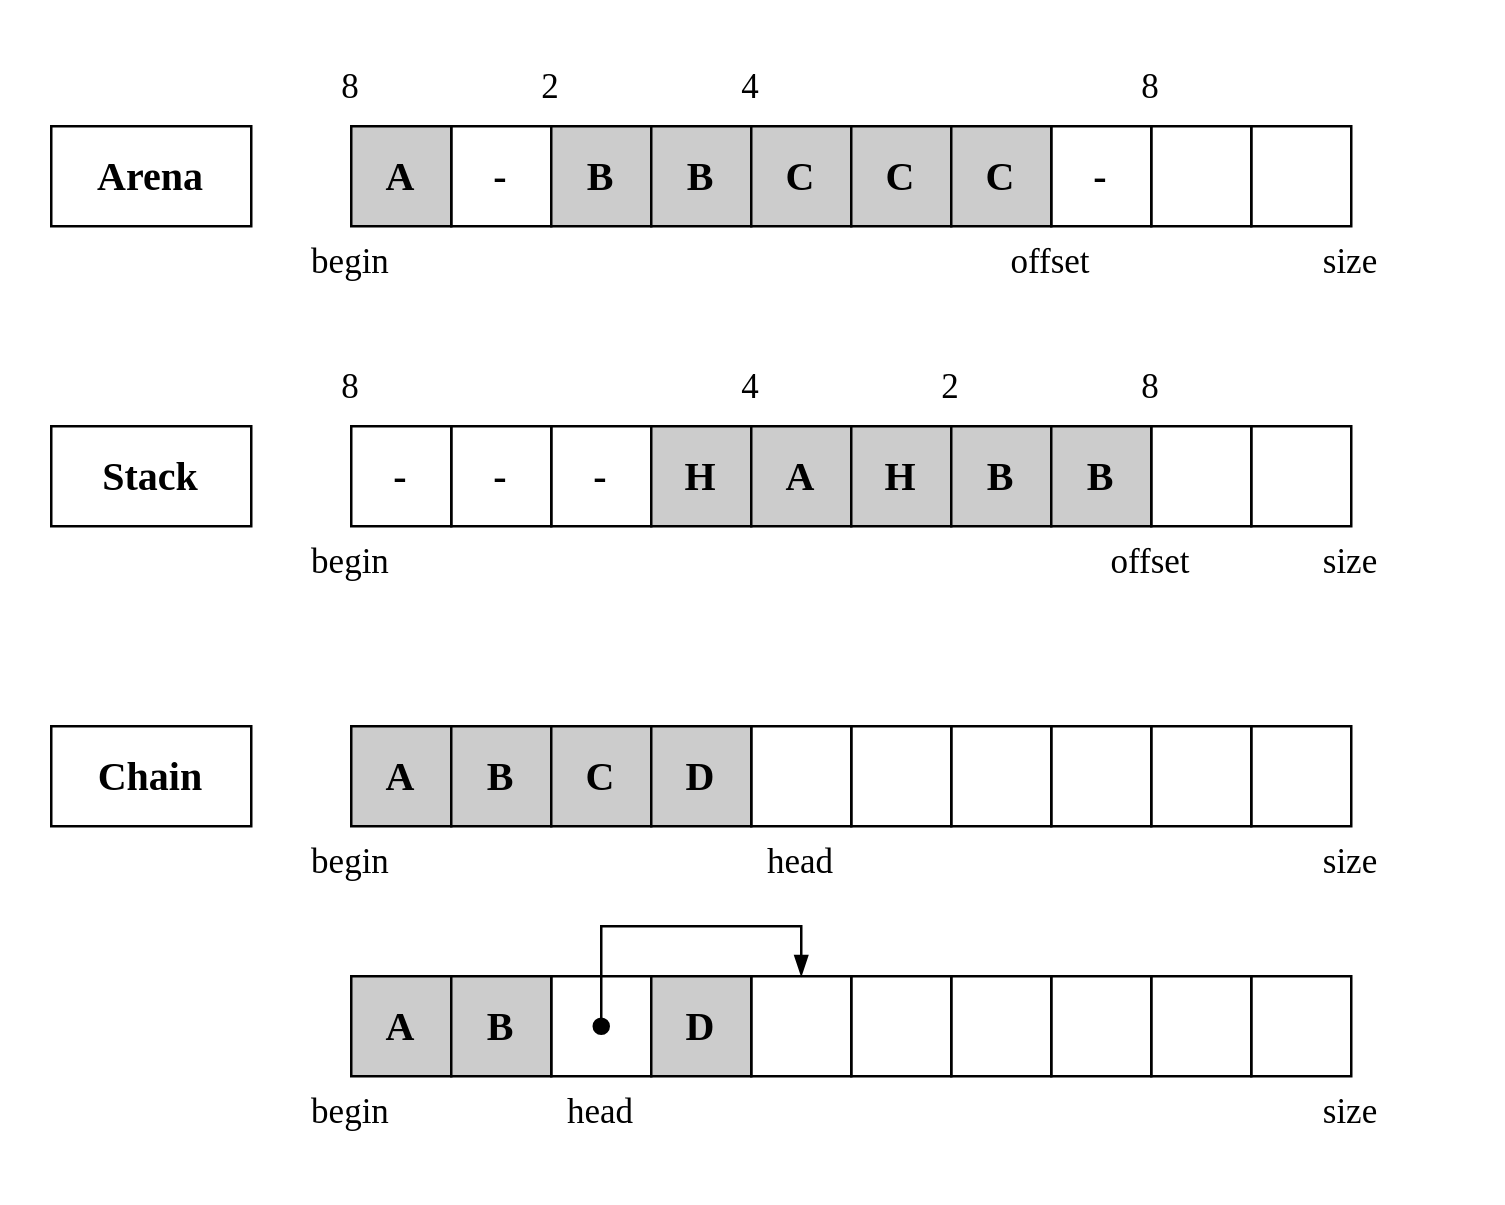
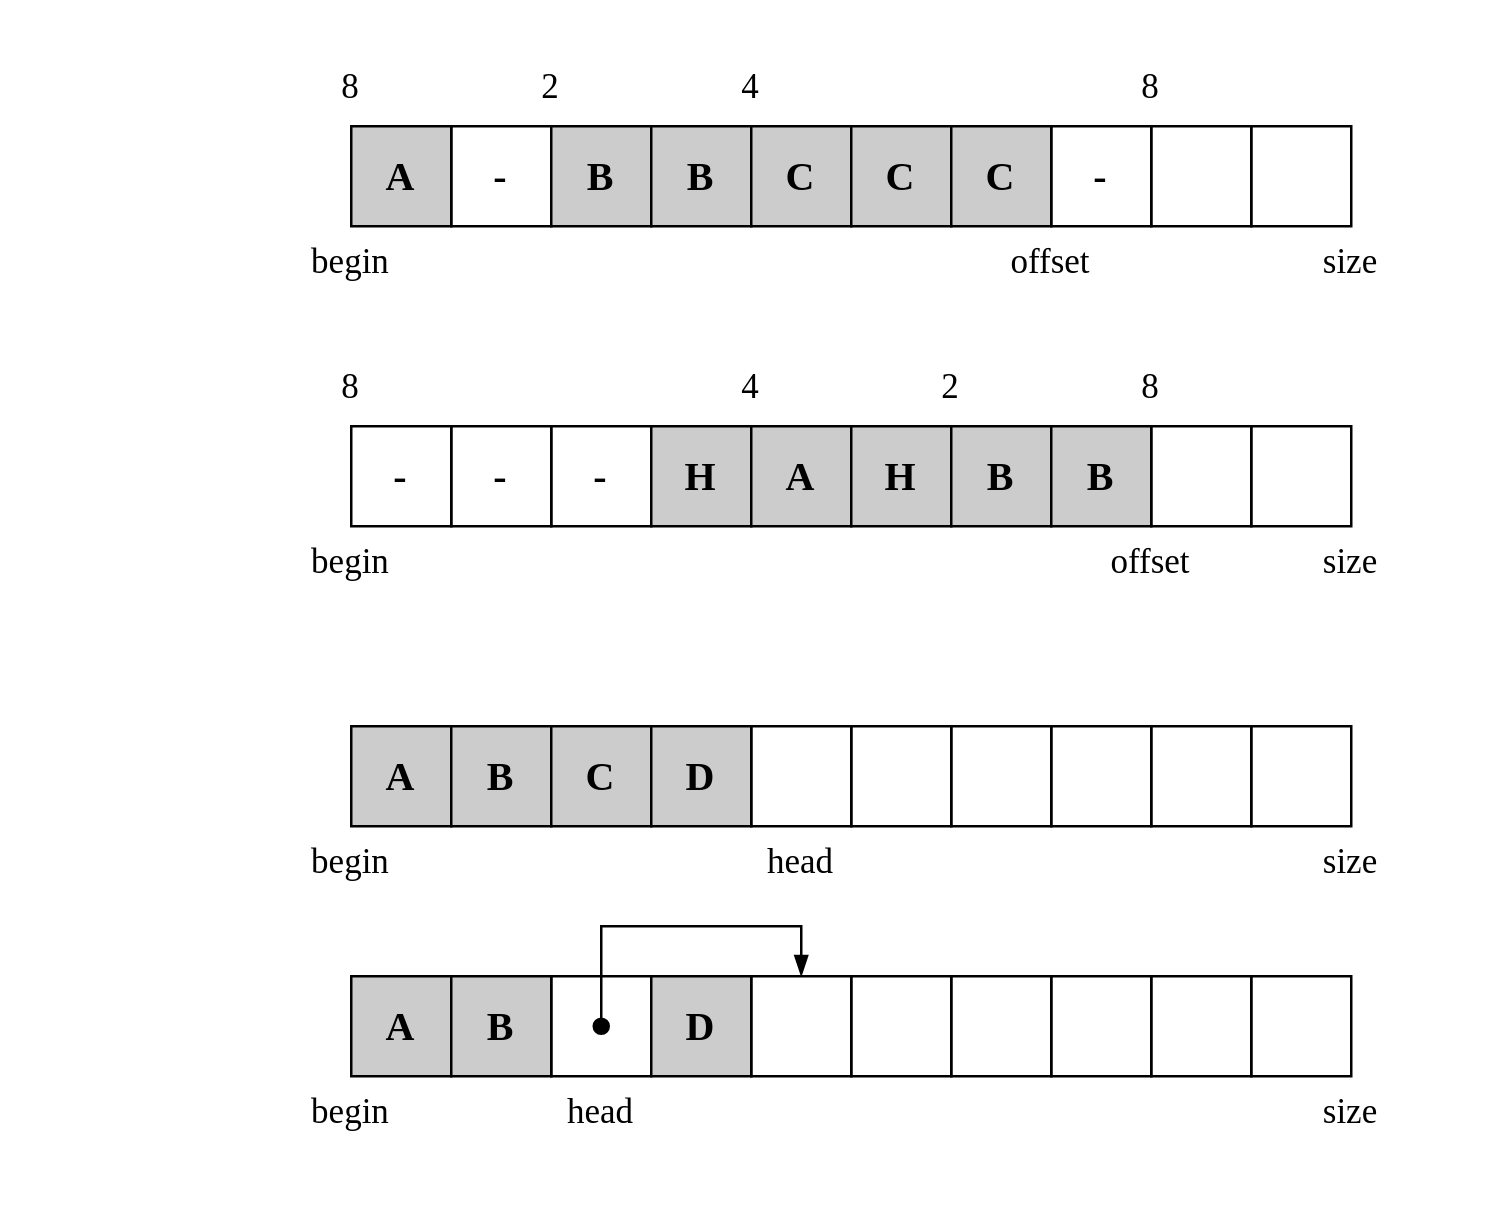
node "Arena": removed
node "Stack": removed
node "Chain": removed
